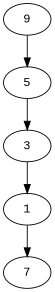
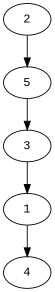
node "9": label "9" -> "2"
node "7": label "7" -> "4"
